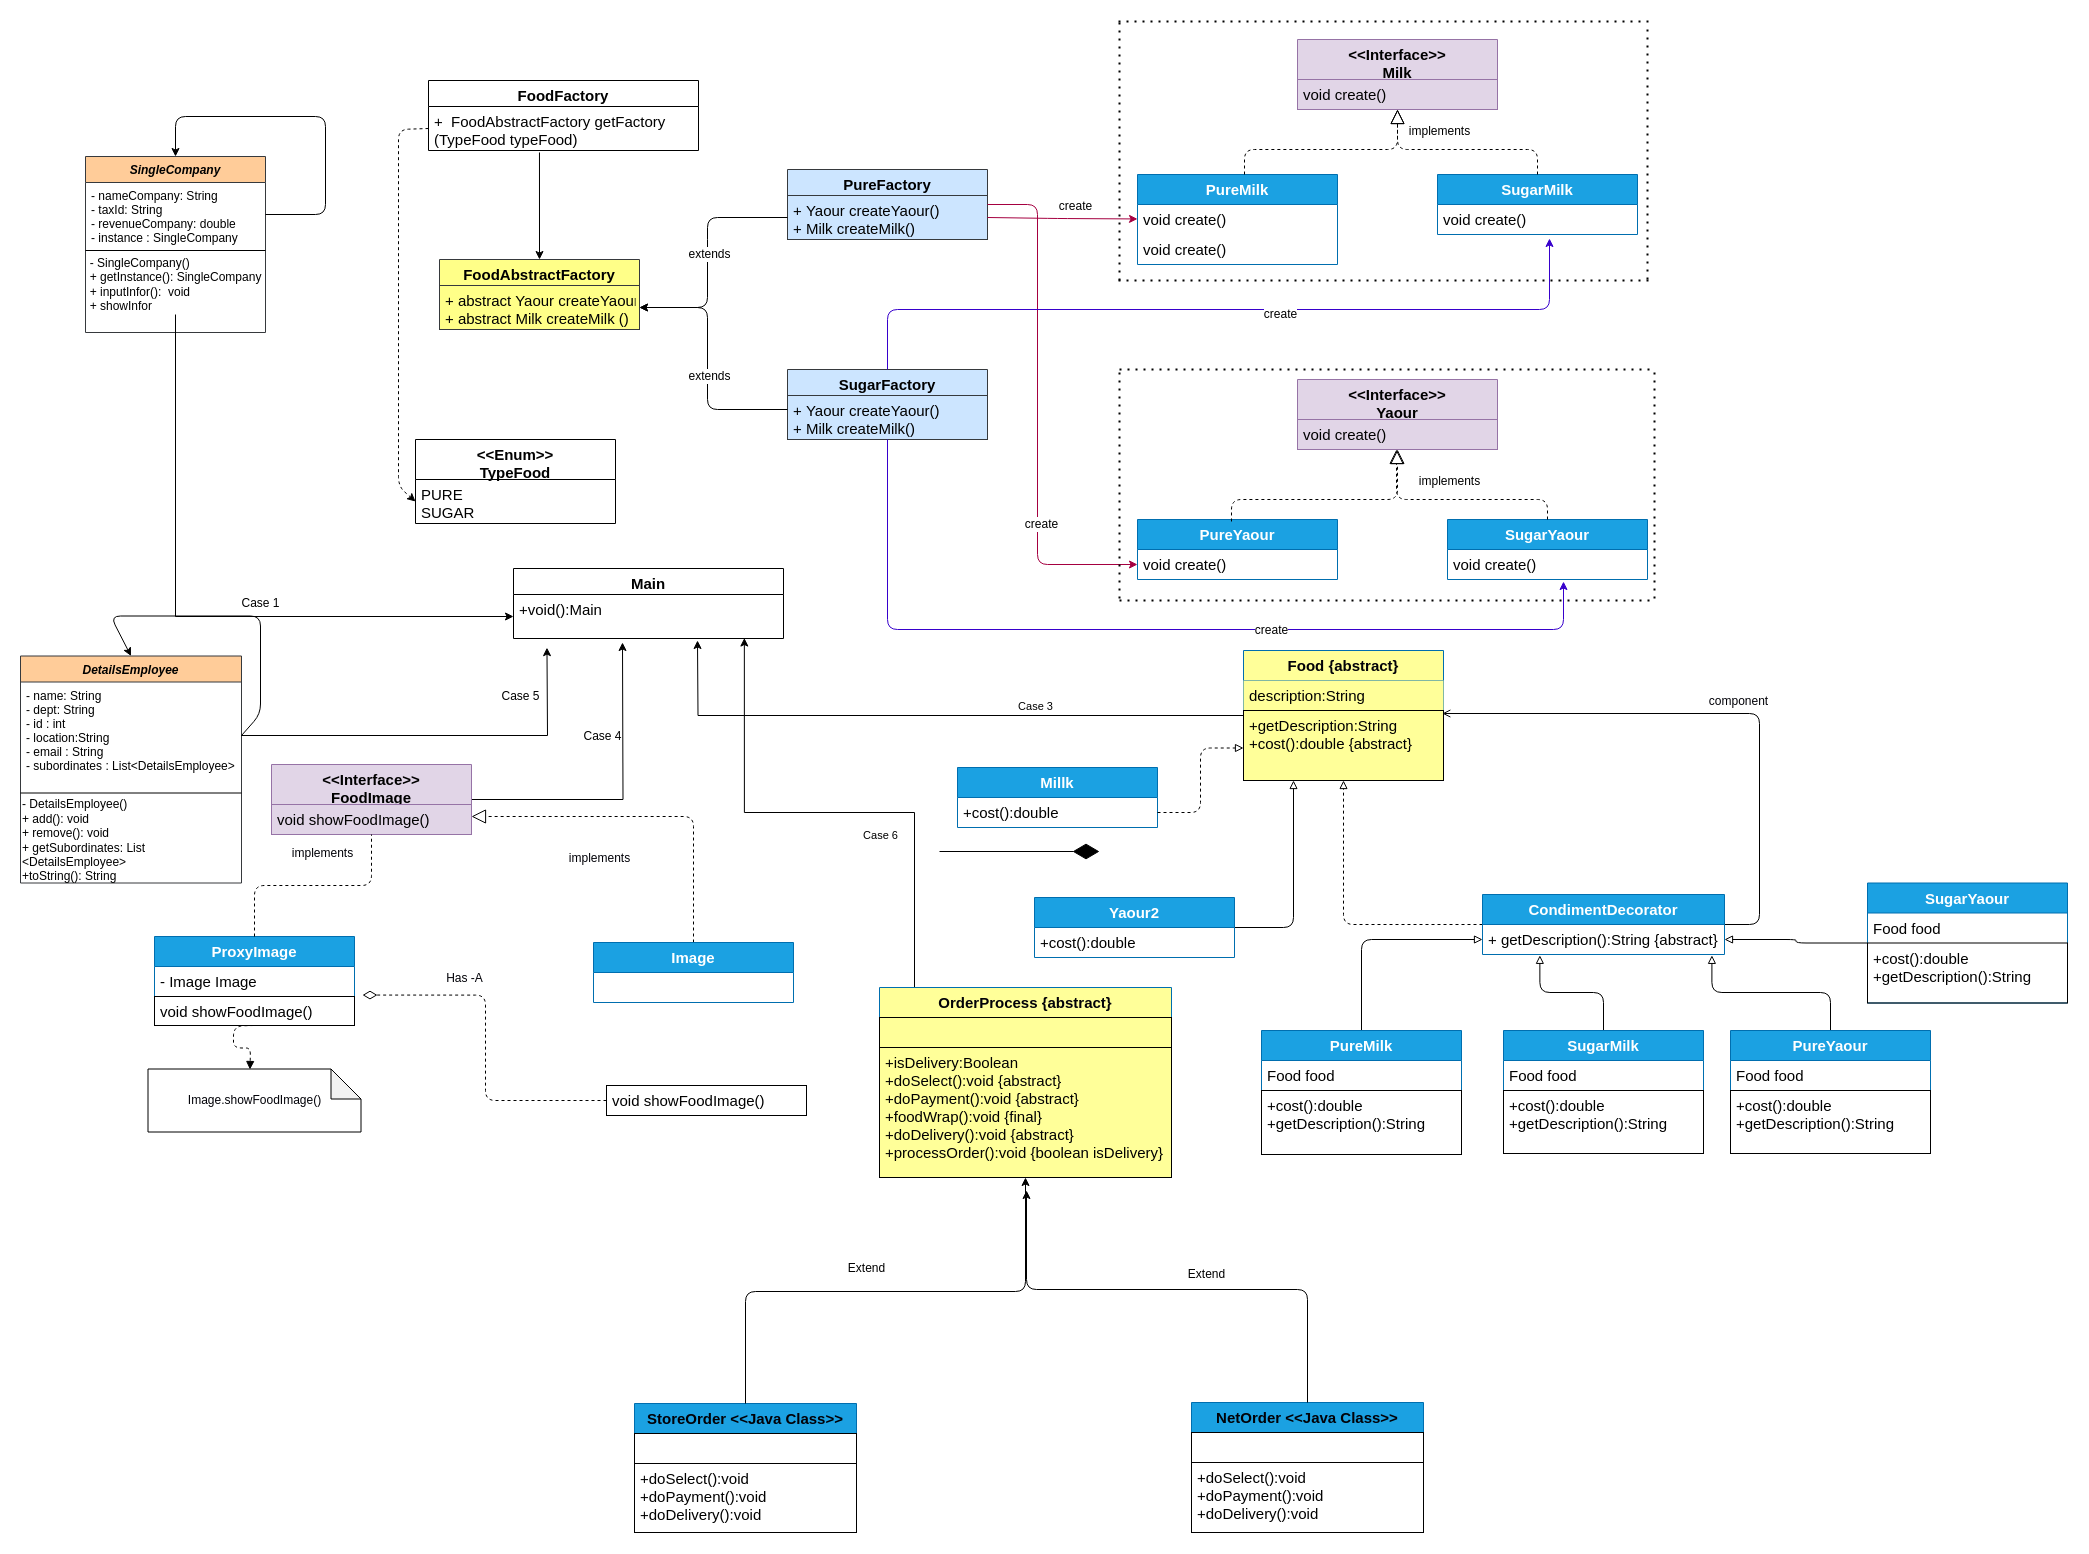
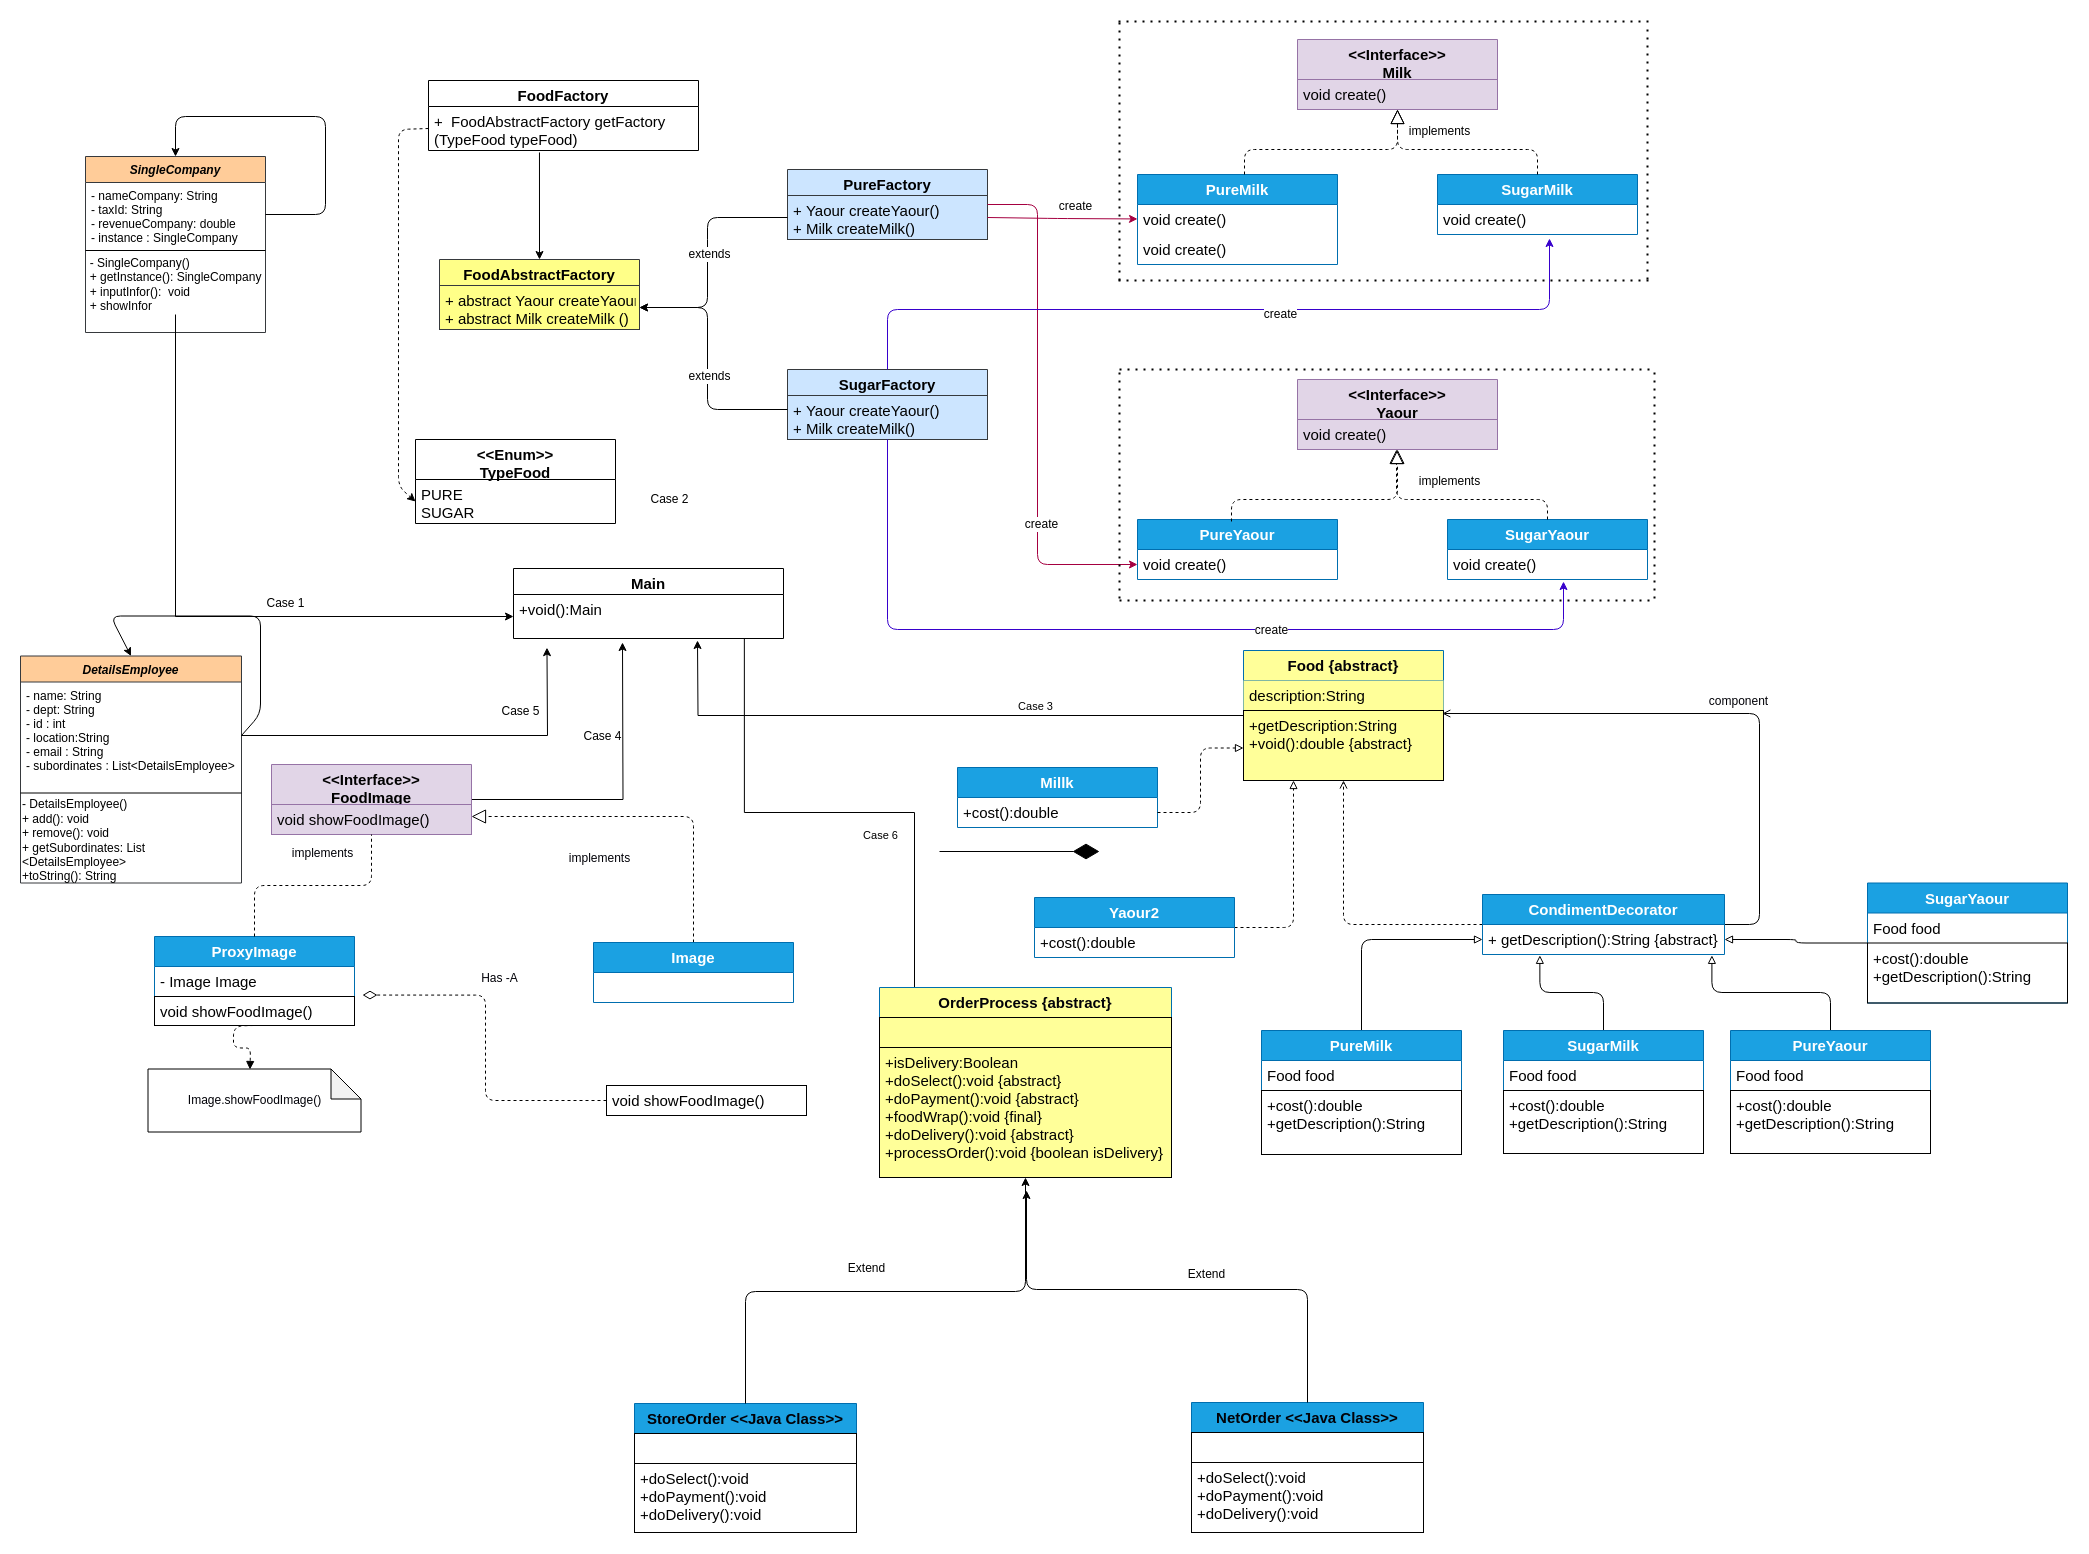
node "Case 2": added
node "Case 1": moved (261, 604) -> (286, 604)
edge "OrderProcess {abstract}" -> "+void():Main": arrowhead classic -> none
node "Case 5": moved (521, 697) -> (521, 712)
node "+getDescription:String +cost():double {abstract}": label "+getDescription:String +cost():double {abstract}" -> "+getDescription:String +void():double {abstract}"
edge "CondimentDecorator" -> "Food {abstract}": arrowhead block -> open
edge "Yaour2" -> "Food {abstract}": style solid -> dashed
node "Has -A": moved (464, 979) -> (499, 979)
